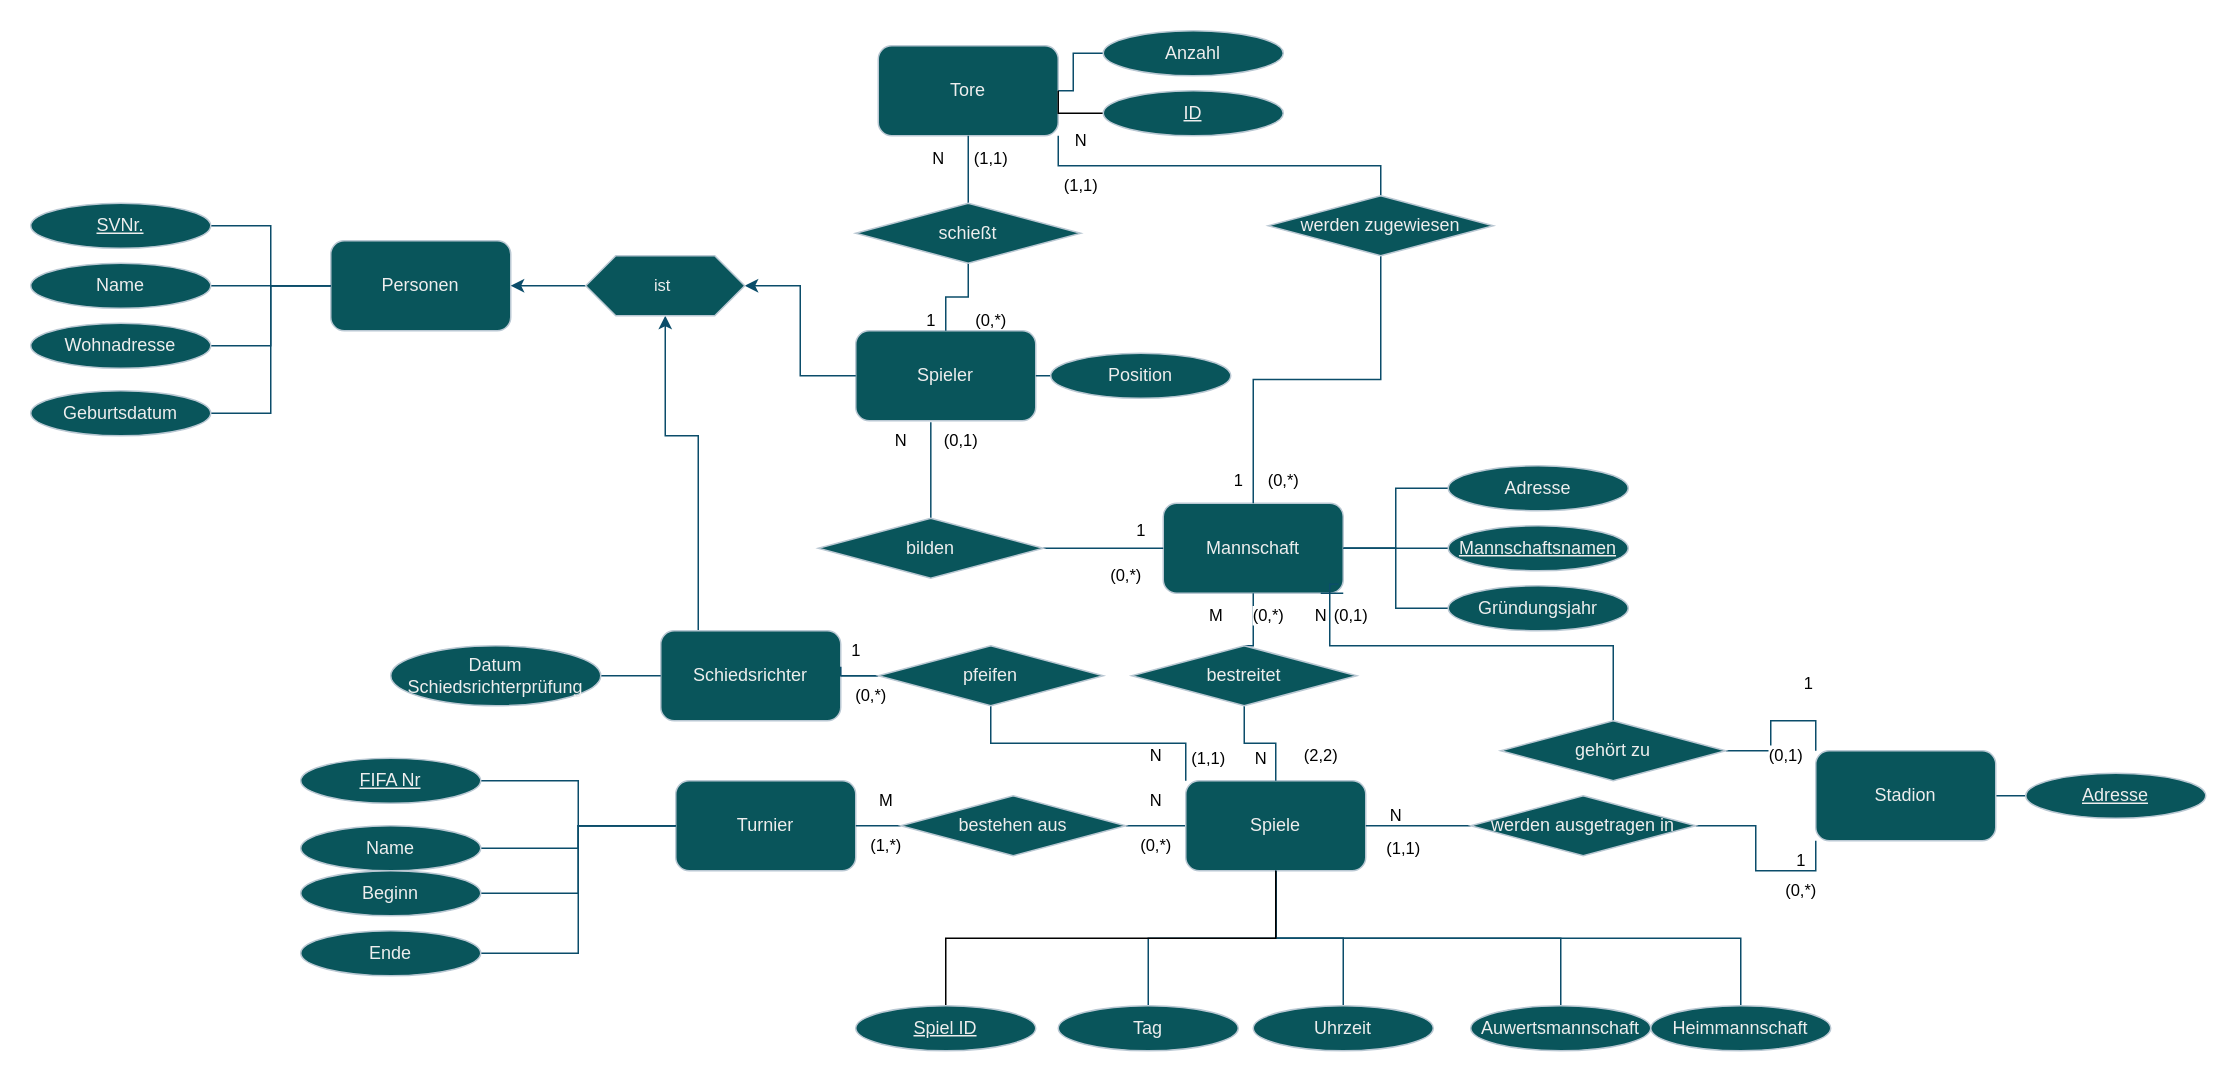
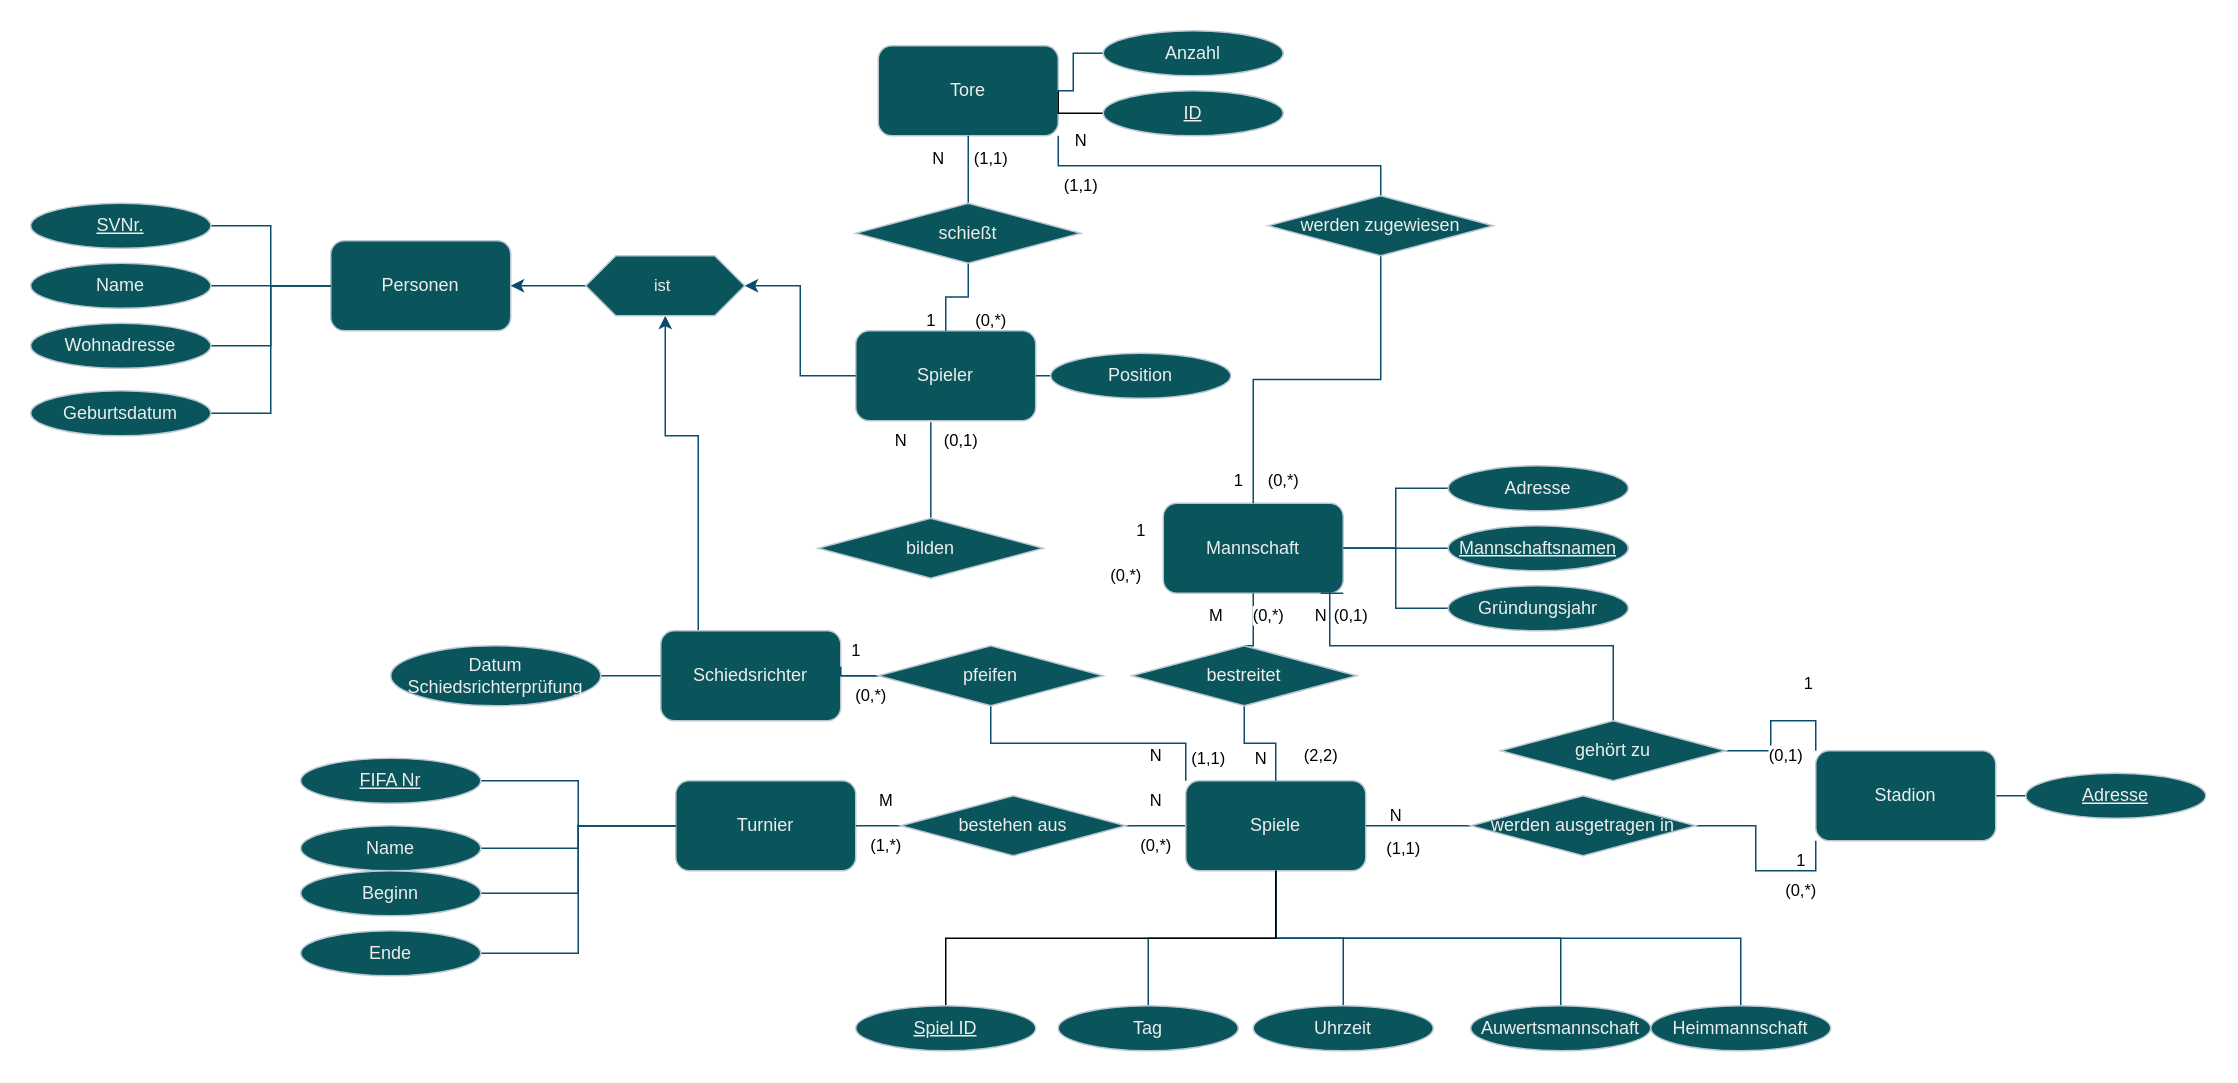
edge "bilden" -- "Mannschaft": removed
